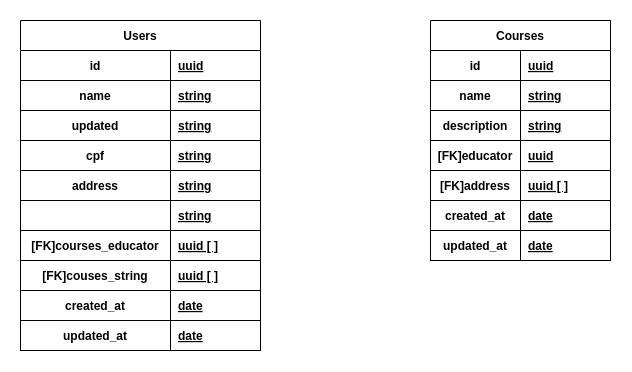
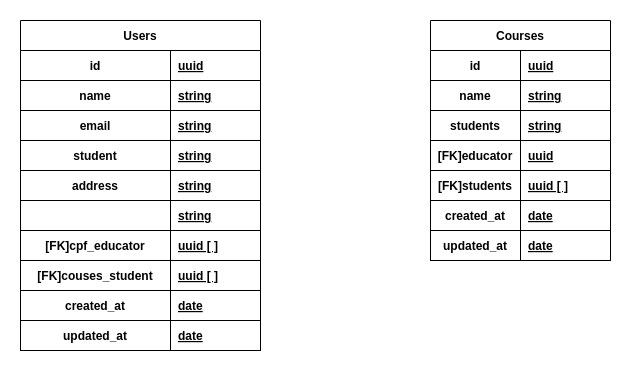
node "updated": label "updated" -> "email"
node "description": label "description" -> "students"
node "cpf": label "cpf" -> "student"
node "[FK]address": label "[FK]address" -> "[FK]students"
node "[FK]courses_educator": label "[FK]courses_educator" -> "[FK]cpf_educator"
node "[FK]couses_string": label "[FK]couses_string" -> "[FK]couses_student"
